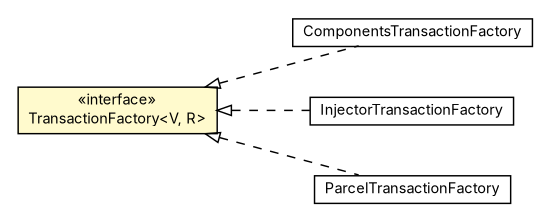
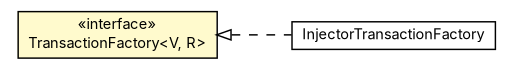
node "ComponentsTransactionFactory": removed
node "ParcelTransactionFactory": removed
